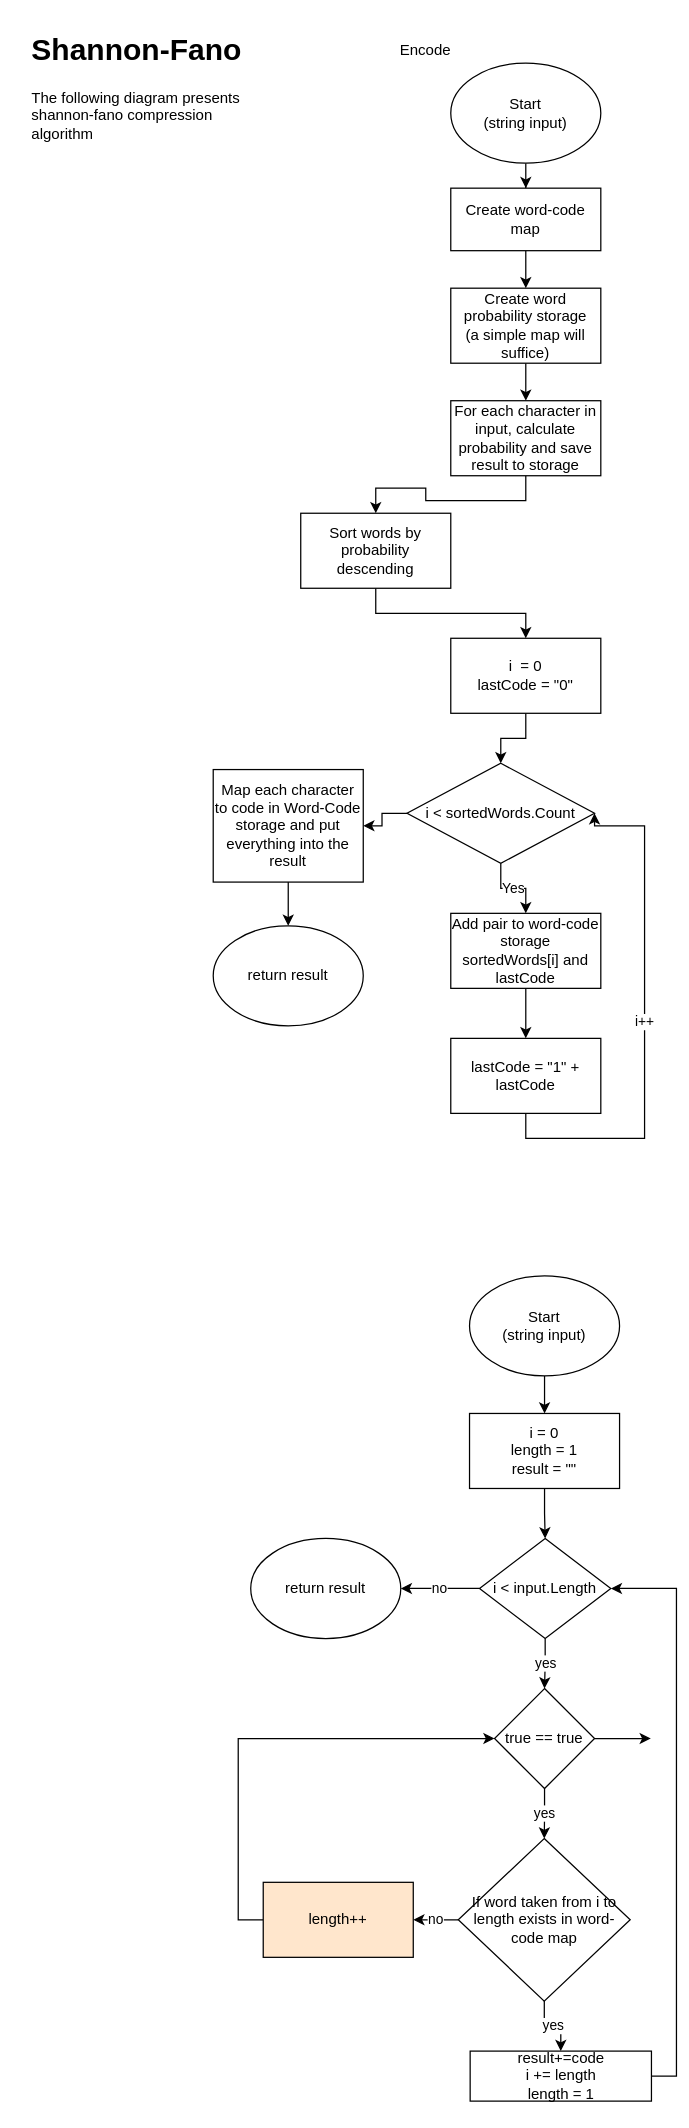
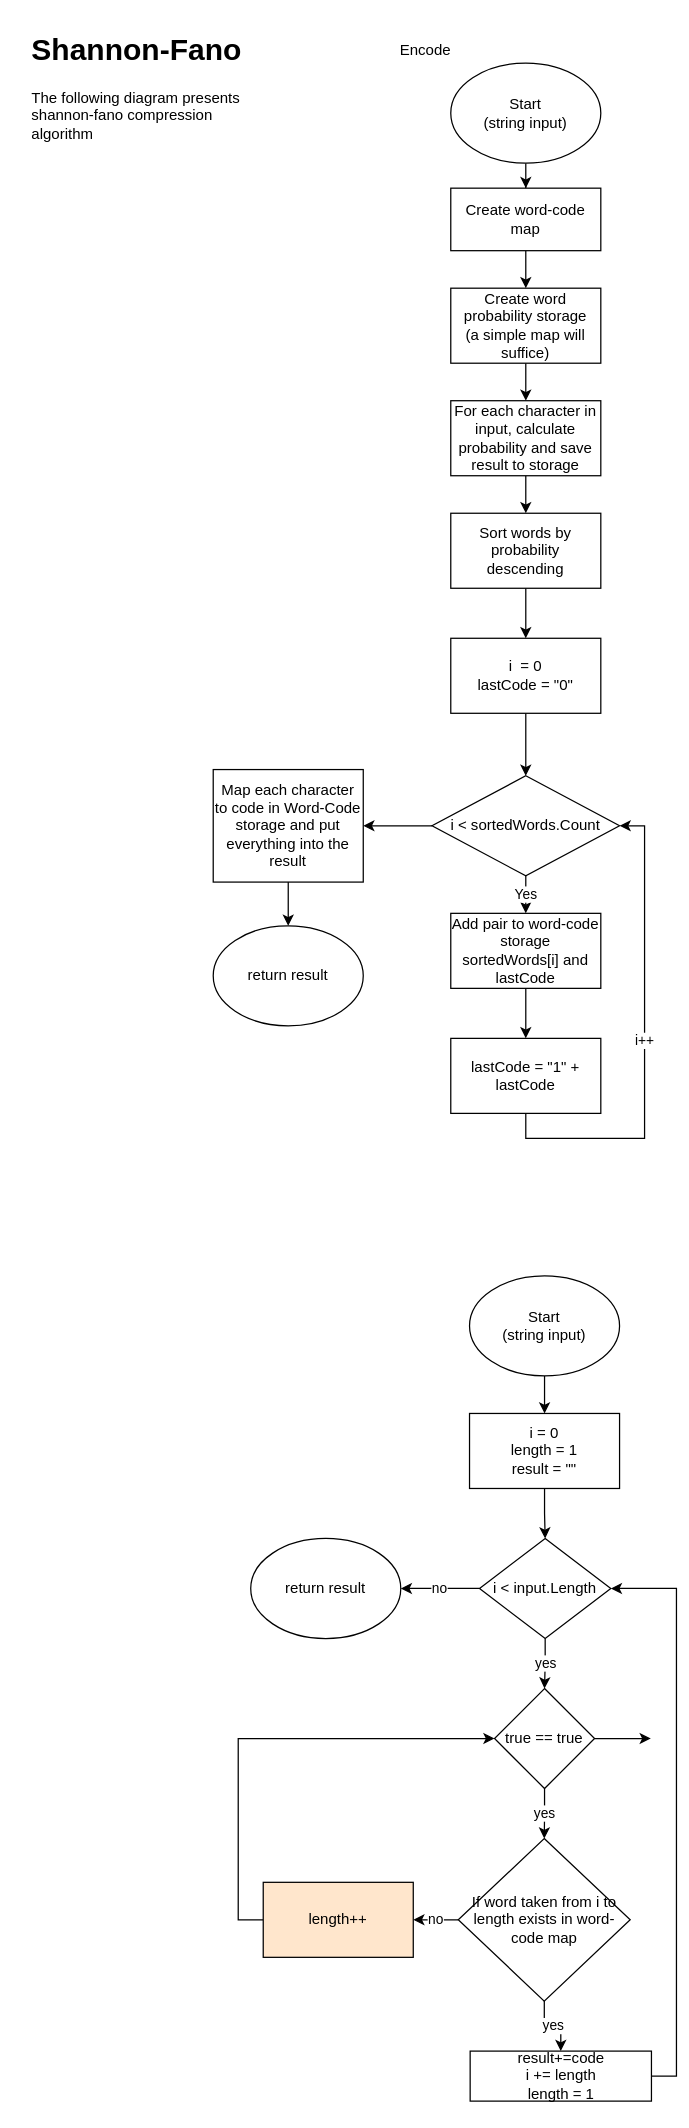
node "Sort words by probability descending": moved (376, 551) -> (526, 551)
node "i < sortedWords.Count": moved (501, 813) -> (526, 826)
